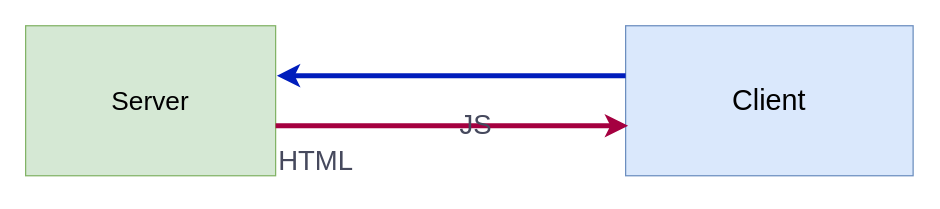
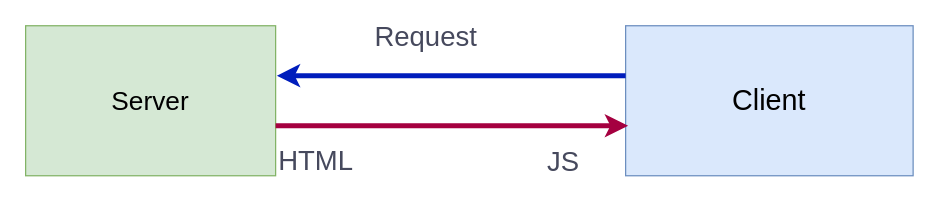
node "Request": added
node "JS": moved (476, 126) -> (563, 163)
